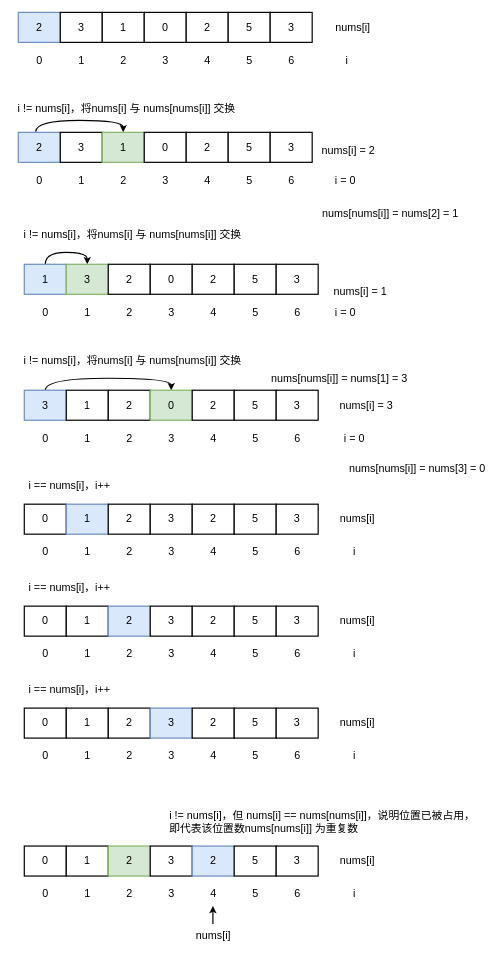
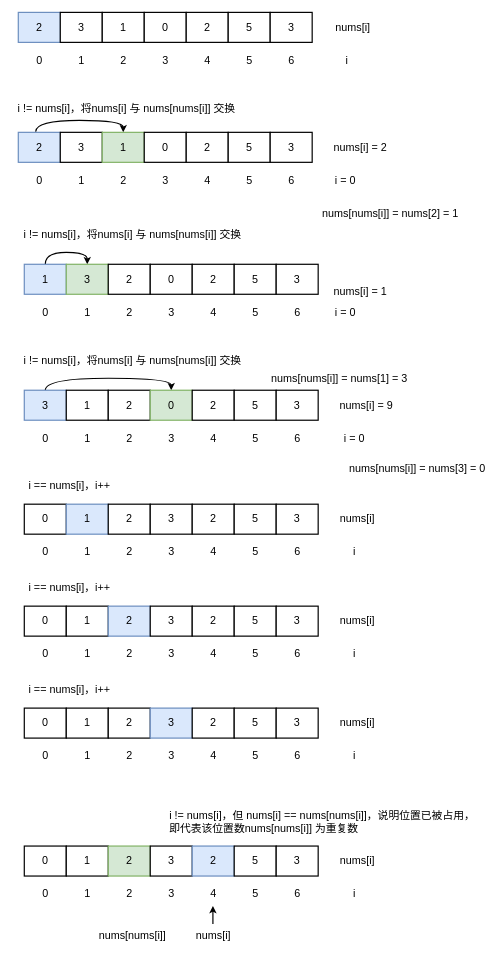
node "nums[i] = 2": moved (348, 150) -> (360, 147)
node "nums[i] = 3": label "nums[i] = 3" -> "nums[i] = 9"
node "nums[nums[i]]": added
